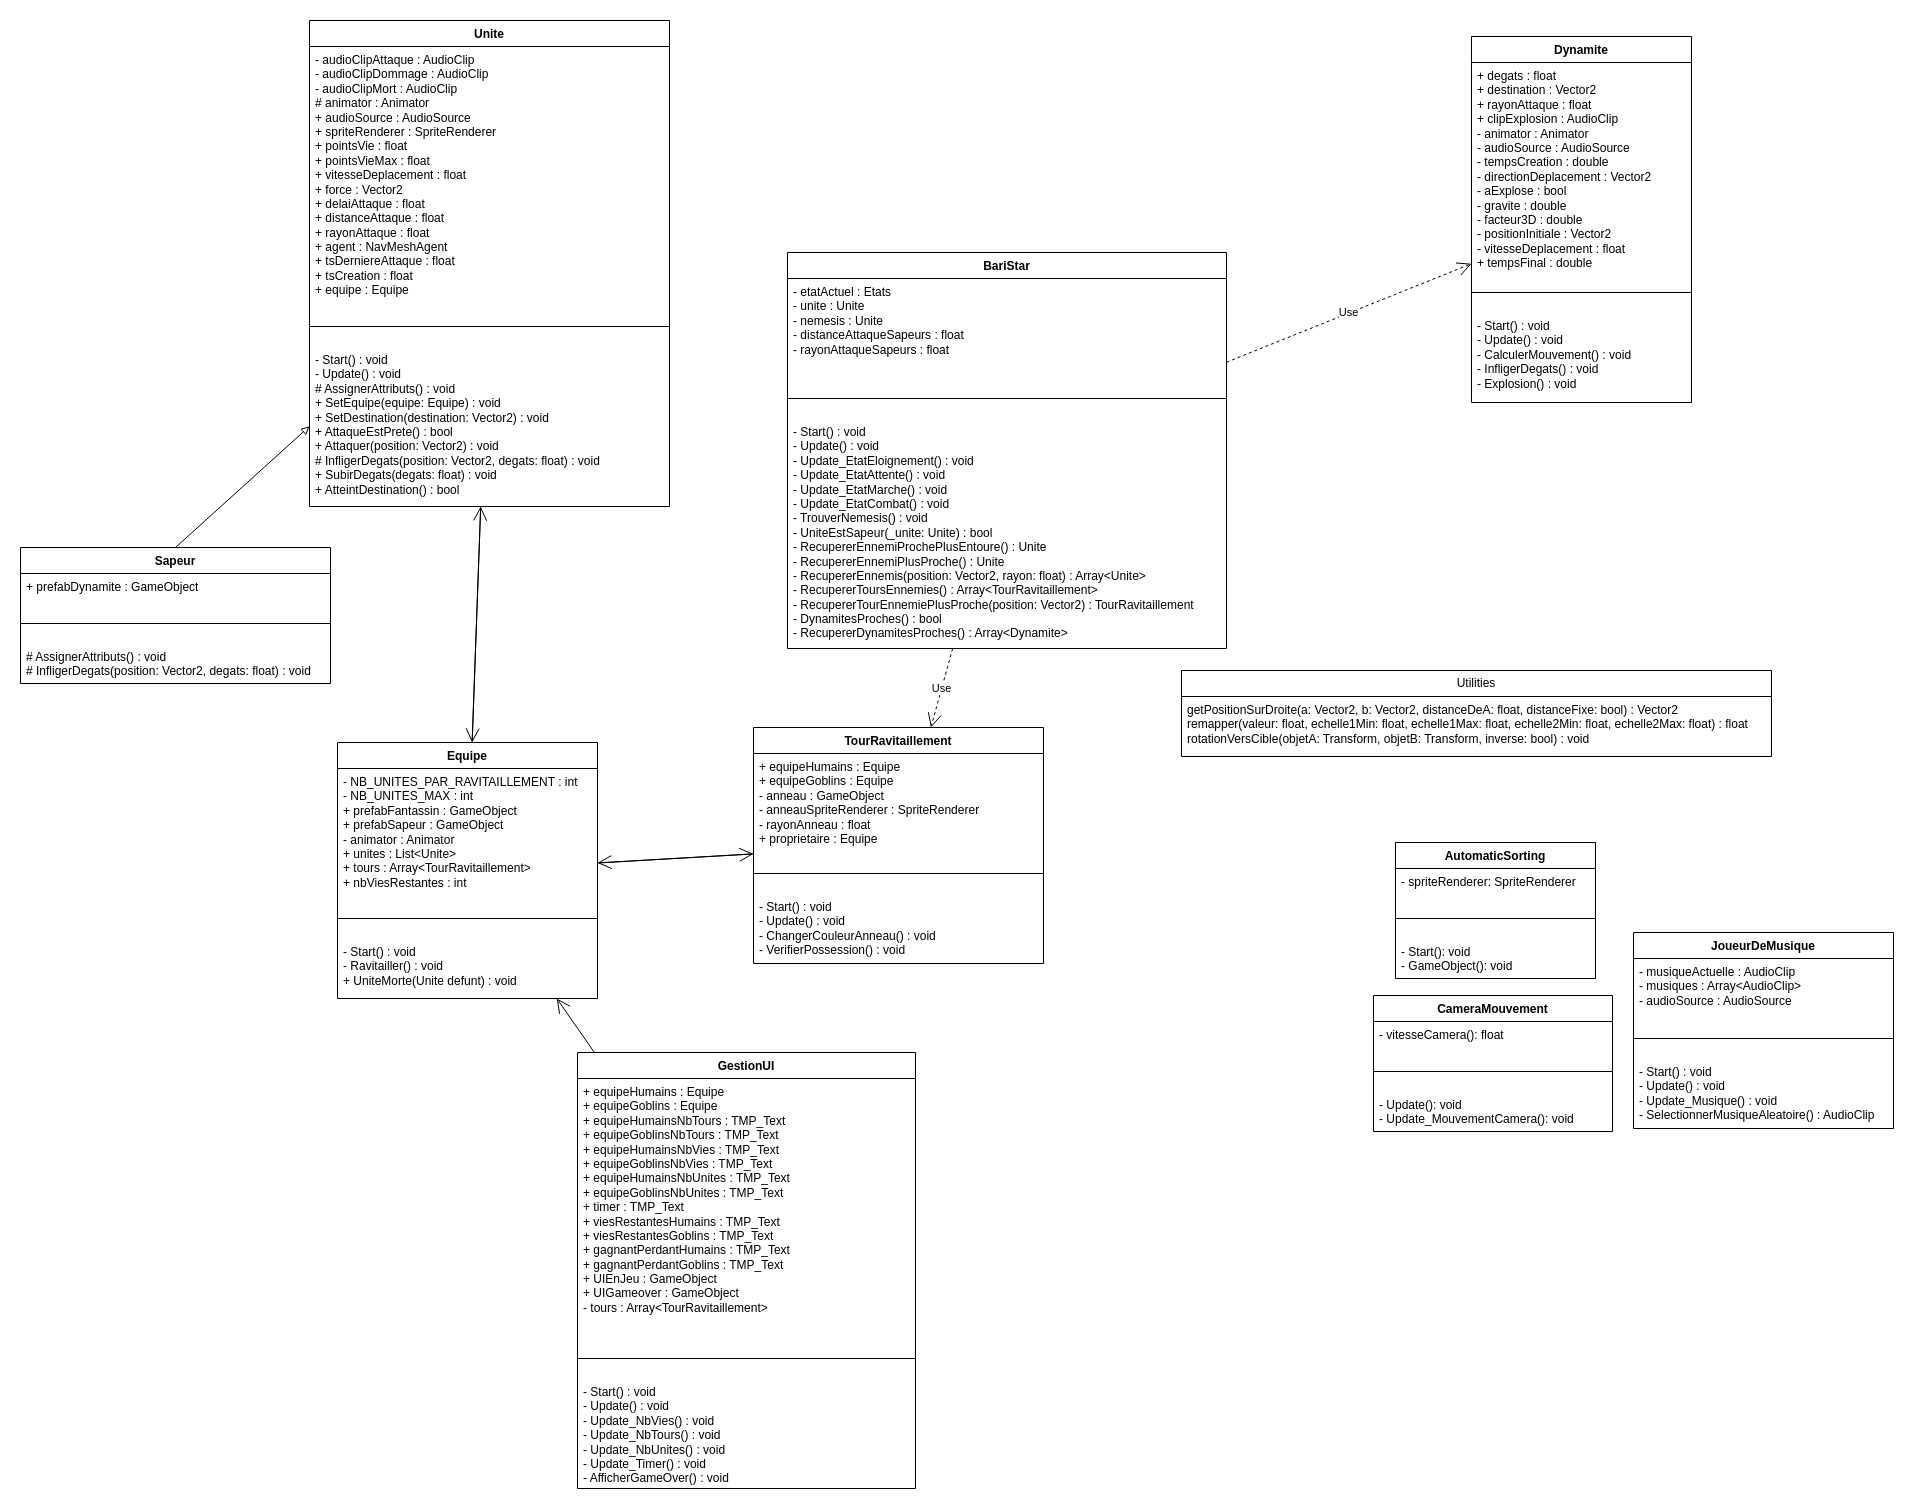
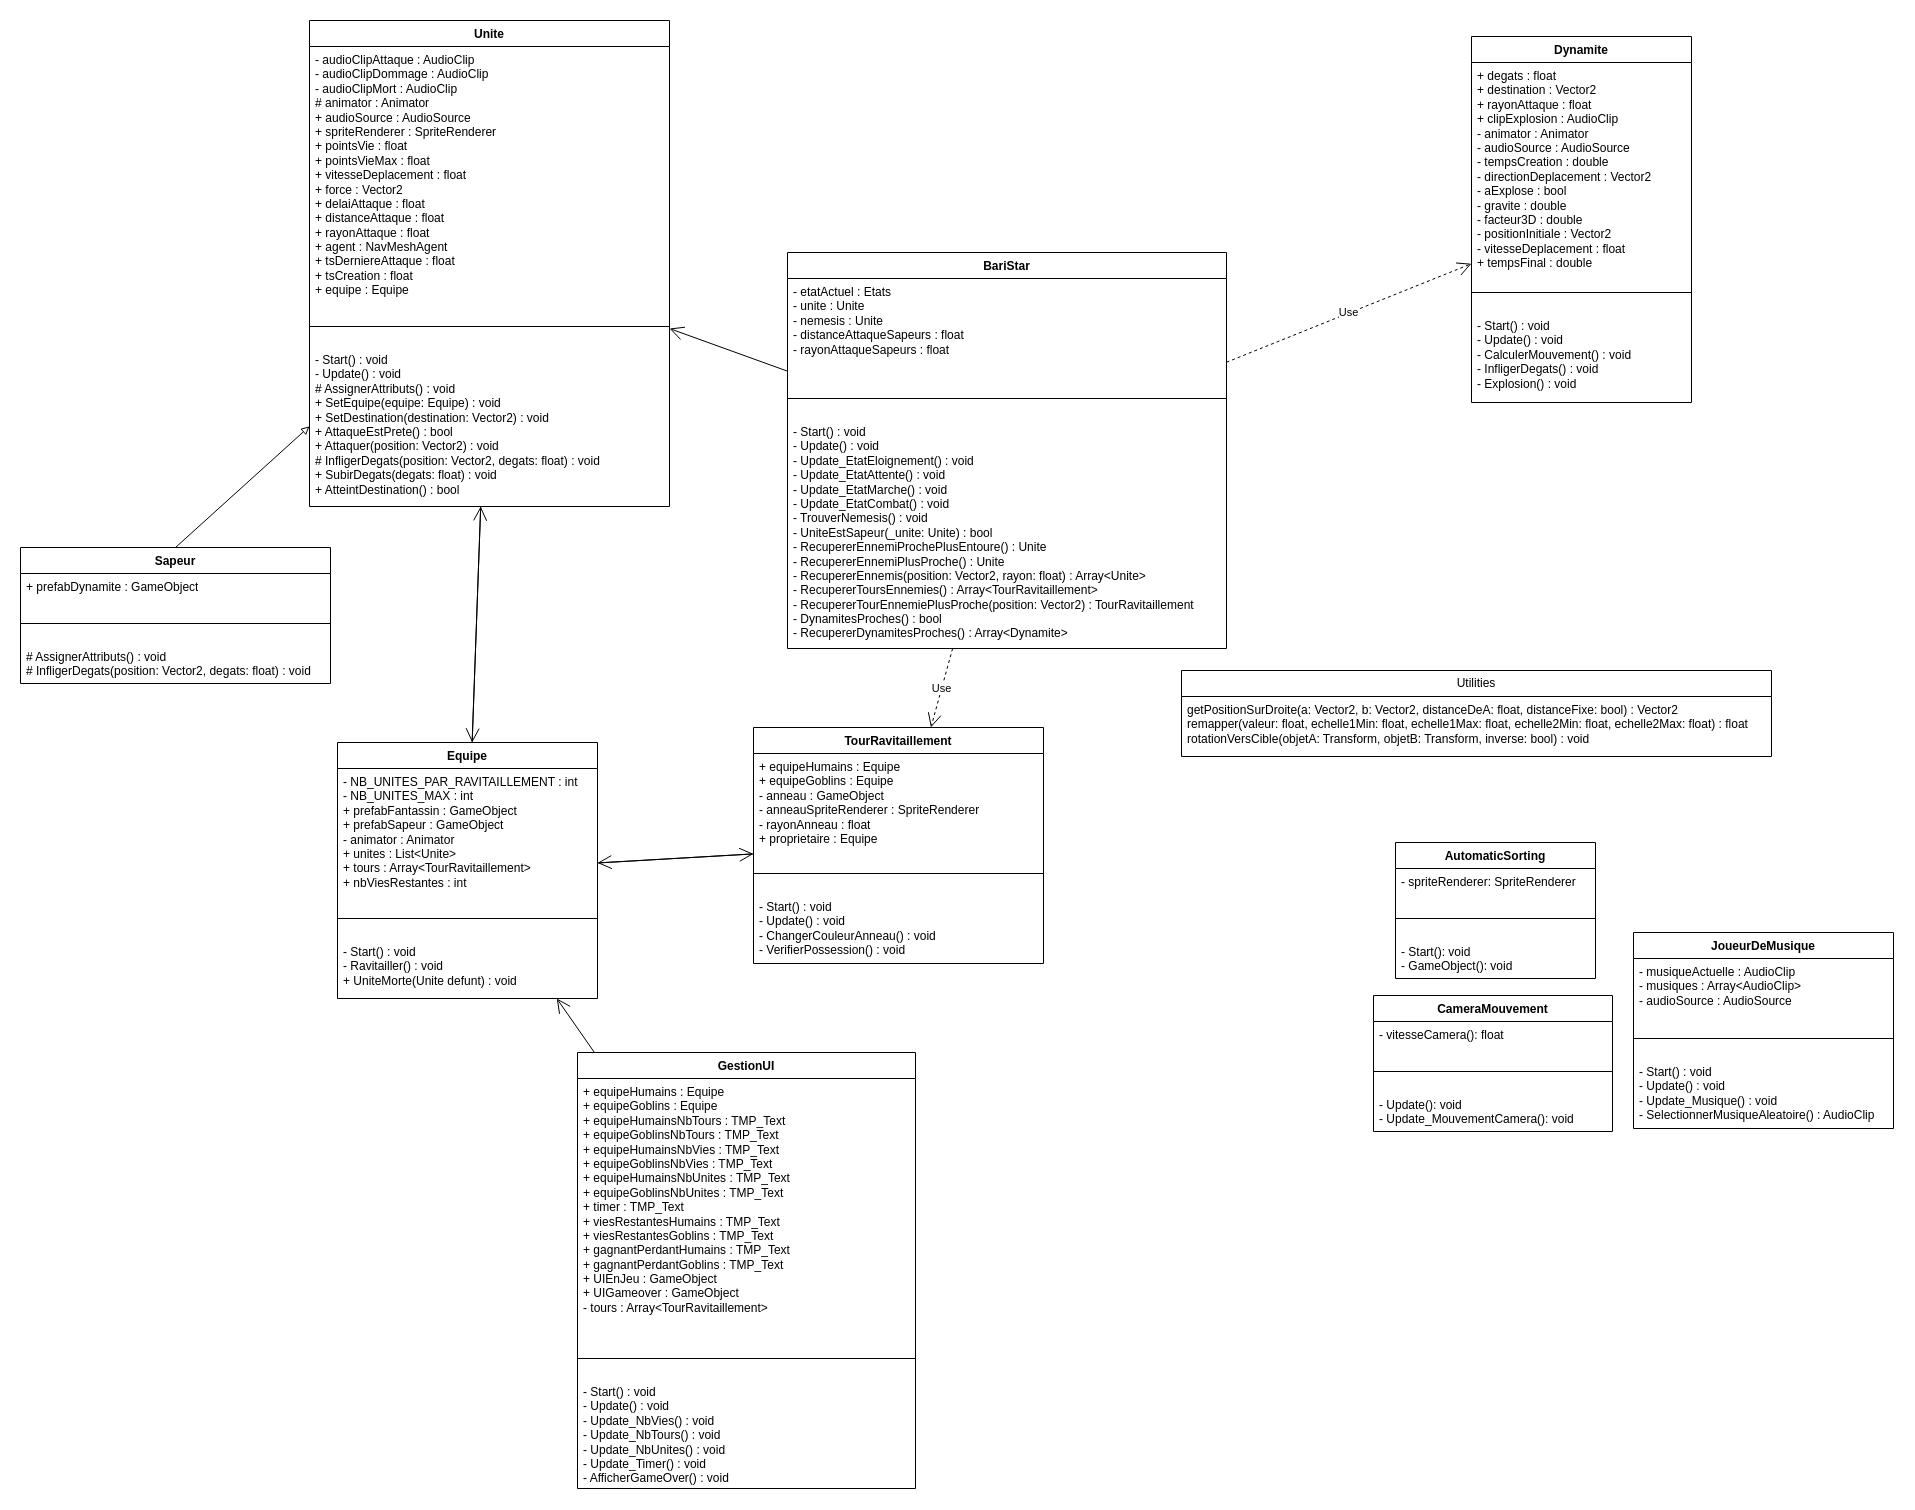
edge "BariStar" -> "Unite": added
